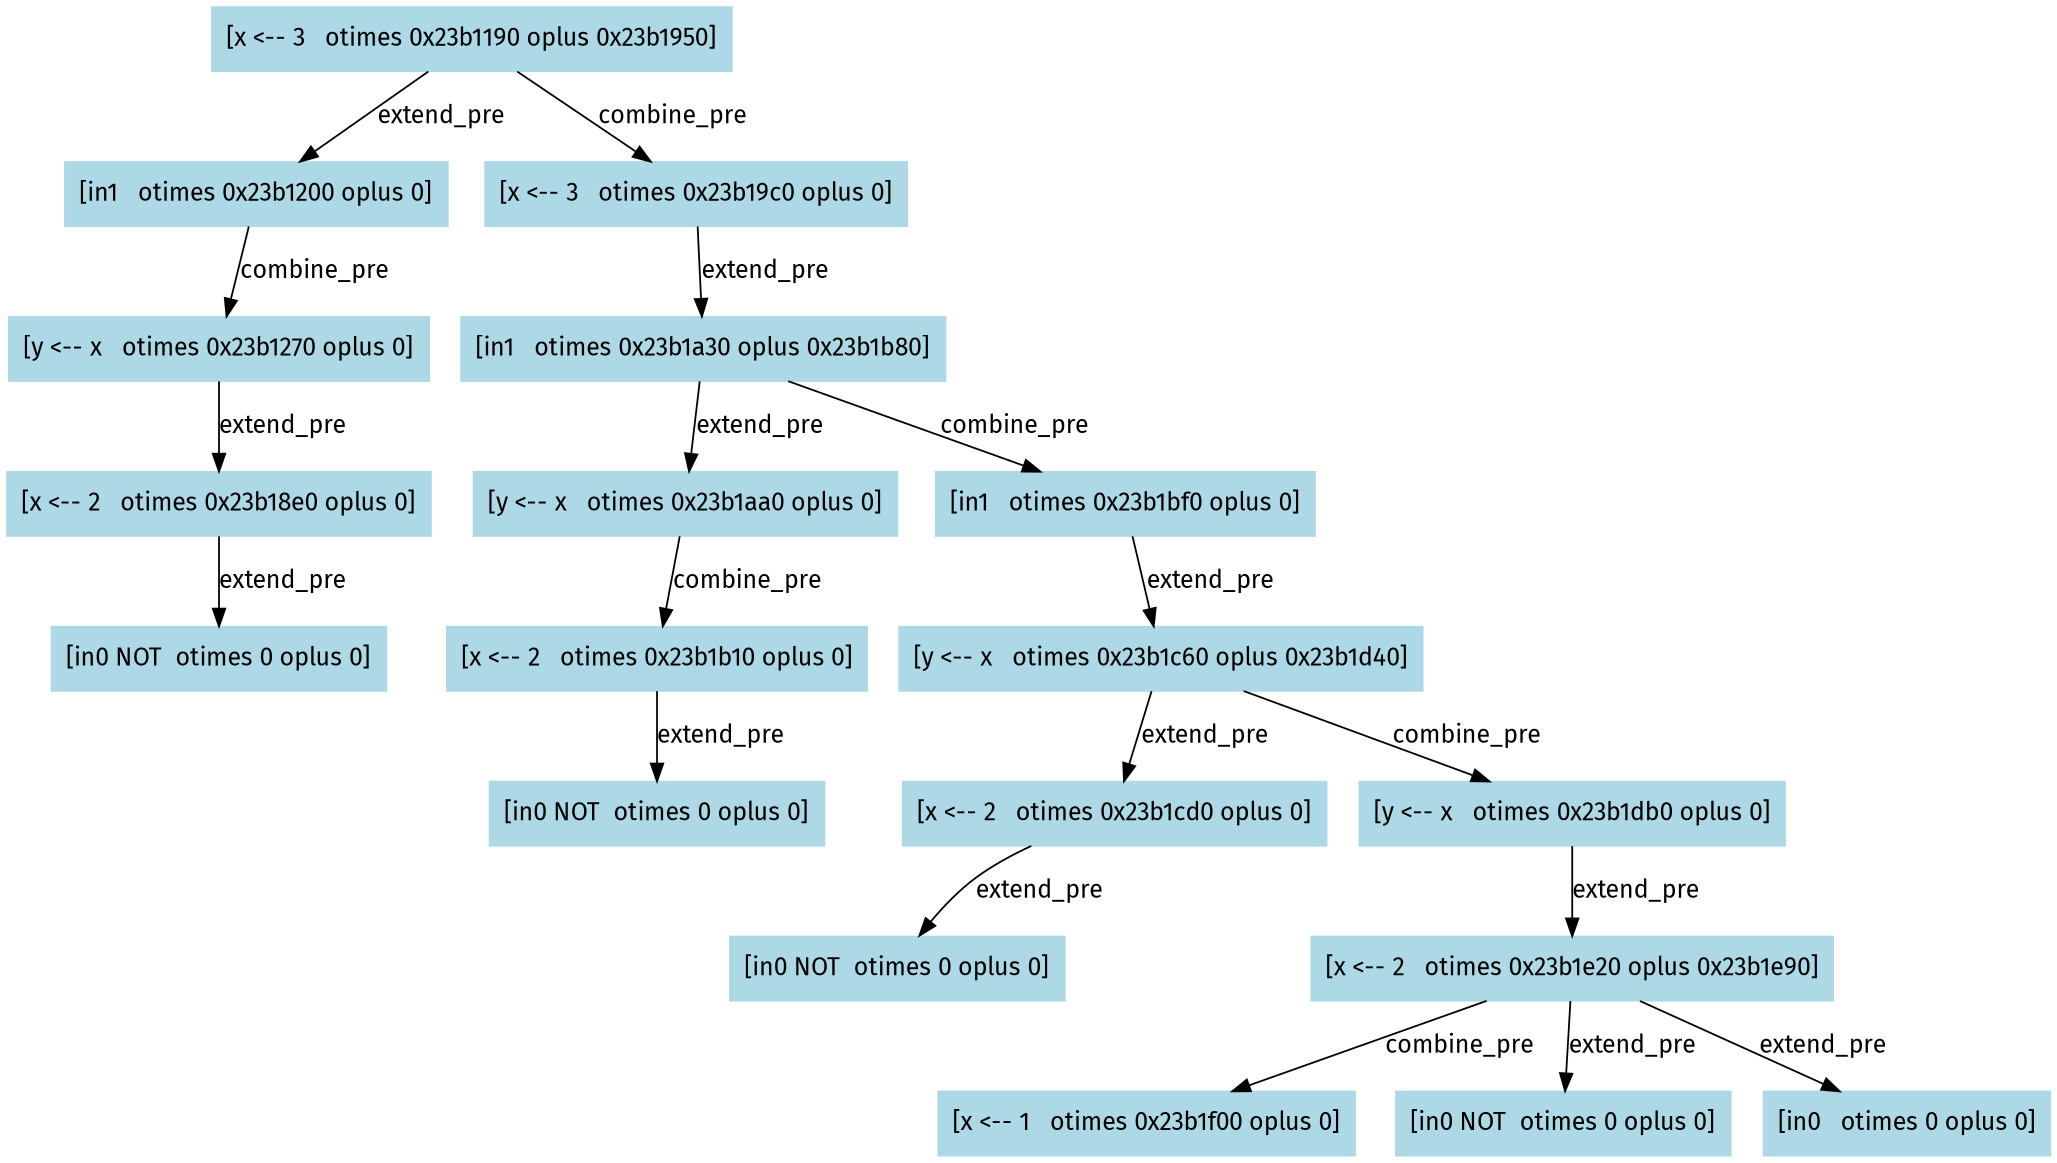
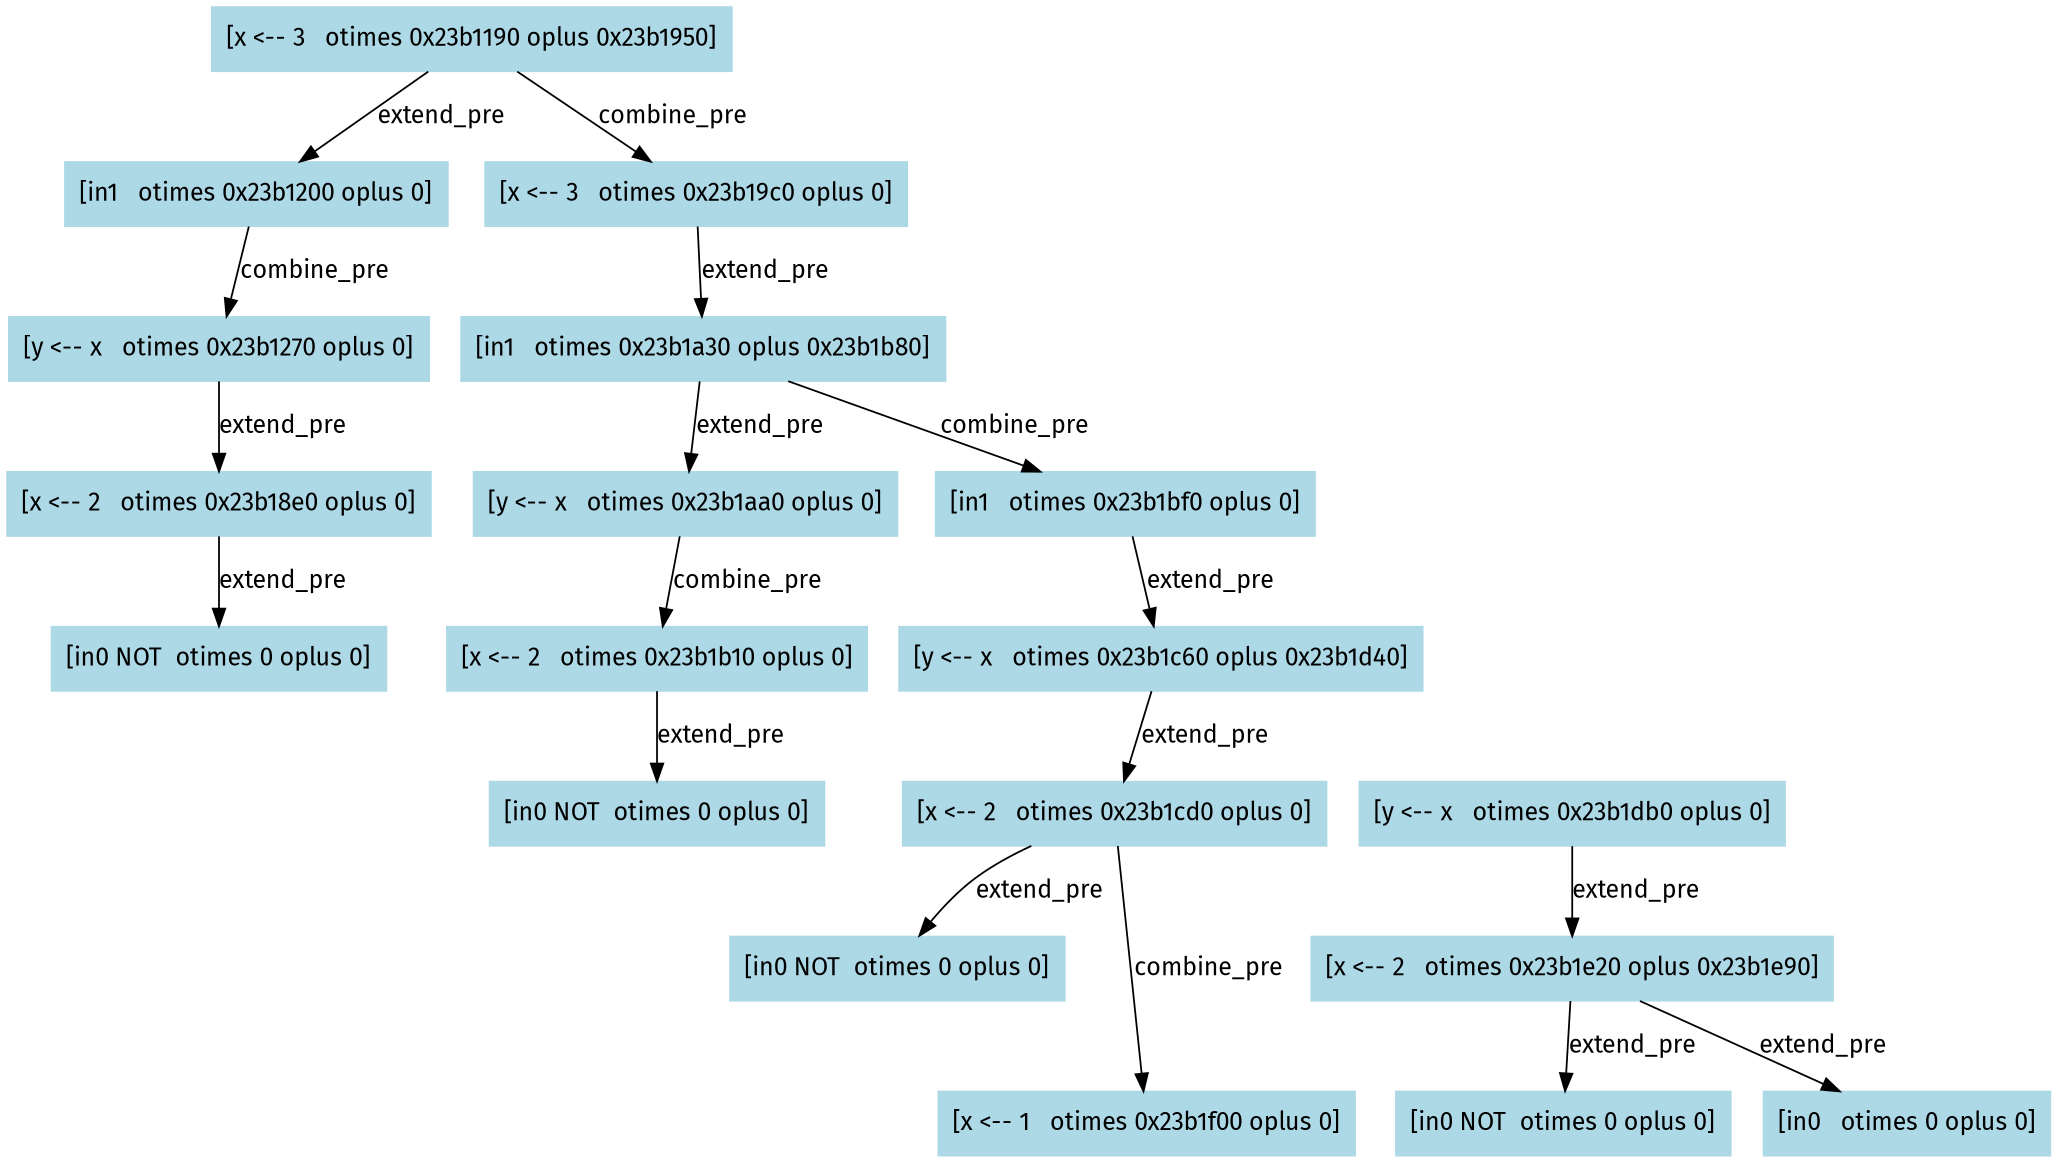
edge "[y <-- x   otimes 0x23b1c60 oplus 0x23b1d40]" -> "[y <-- x   otimes 0x23b1db0 oplus 0]": removed, label "combine_pre"
edge "[x <-- 2   otimes 0x23b1e20 oplus 0x23b1e90]" -> "[x <-- 1   otimes 0x23b1f00 oplus 0]": now "[x <-- 2   otimes 0x23b1cd0 oplus 0]" -> "[x <-- 1   otimes 0x23b1f00 oplus 0]"
